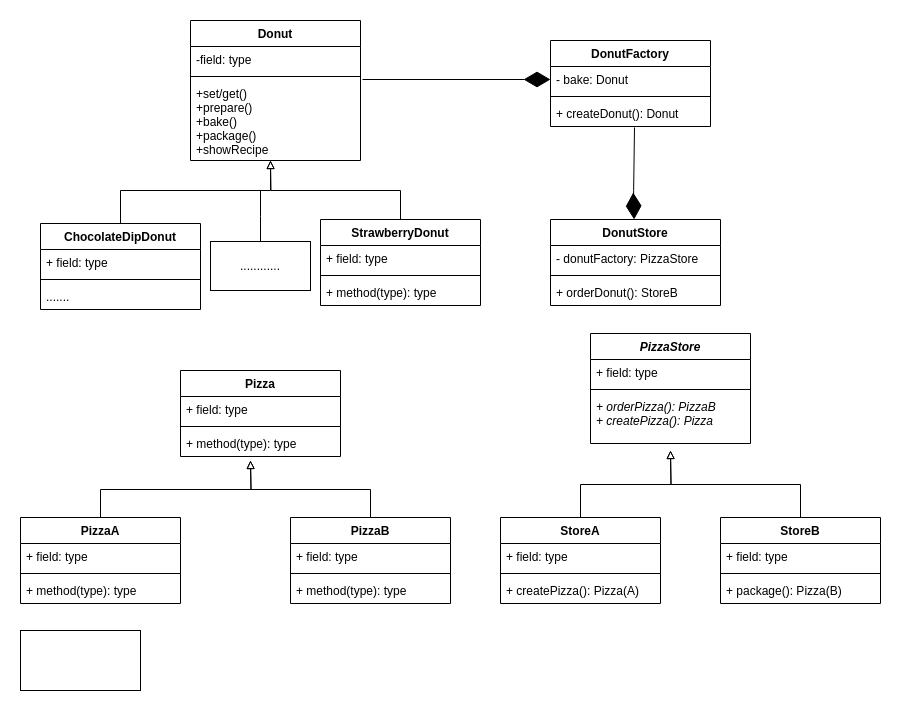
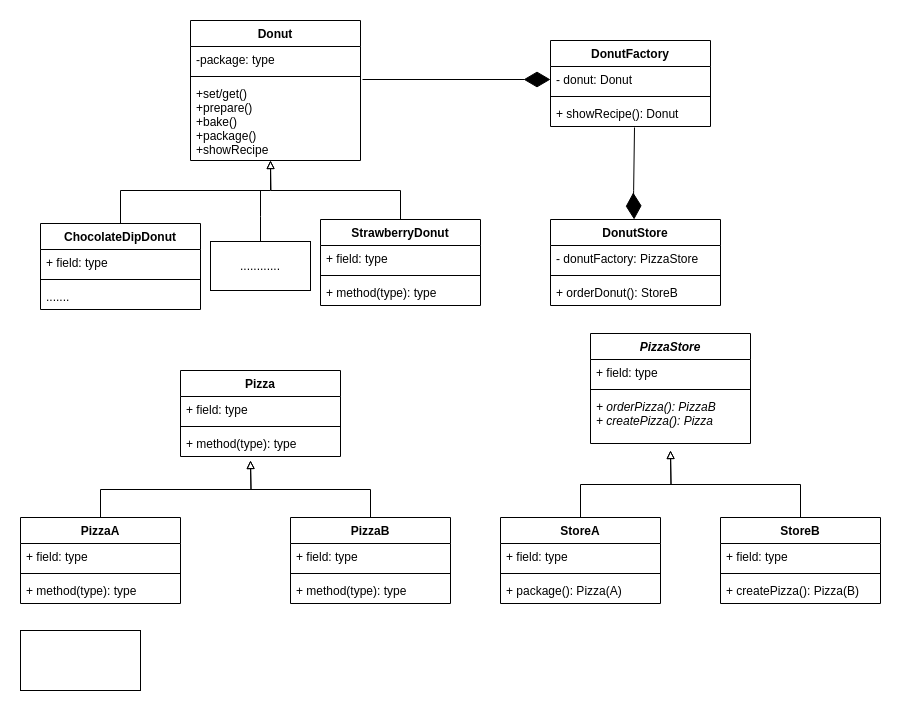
node "-field: type": label "-field: type" -> "-package: type"
node "- bake: Donut": label "- bake: Donut" -> "- donut: Donut"
node "+ createDonut(): Donut": label "+ createDonut(): Donut" -> "+ showRecipe(): Donut"
node "+ createPizza(): Pizza(A)": label "+ createPizza(): Pizza(A)" -> "+ package(): Pizza(A)"
node "+ package(): Pizza(B)": label "+ package(): Pizza(B)" -> "+ createPizza(): Pizza(B)"
